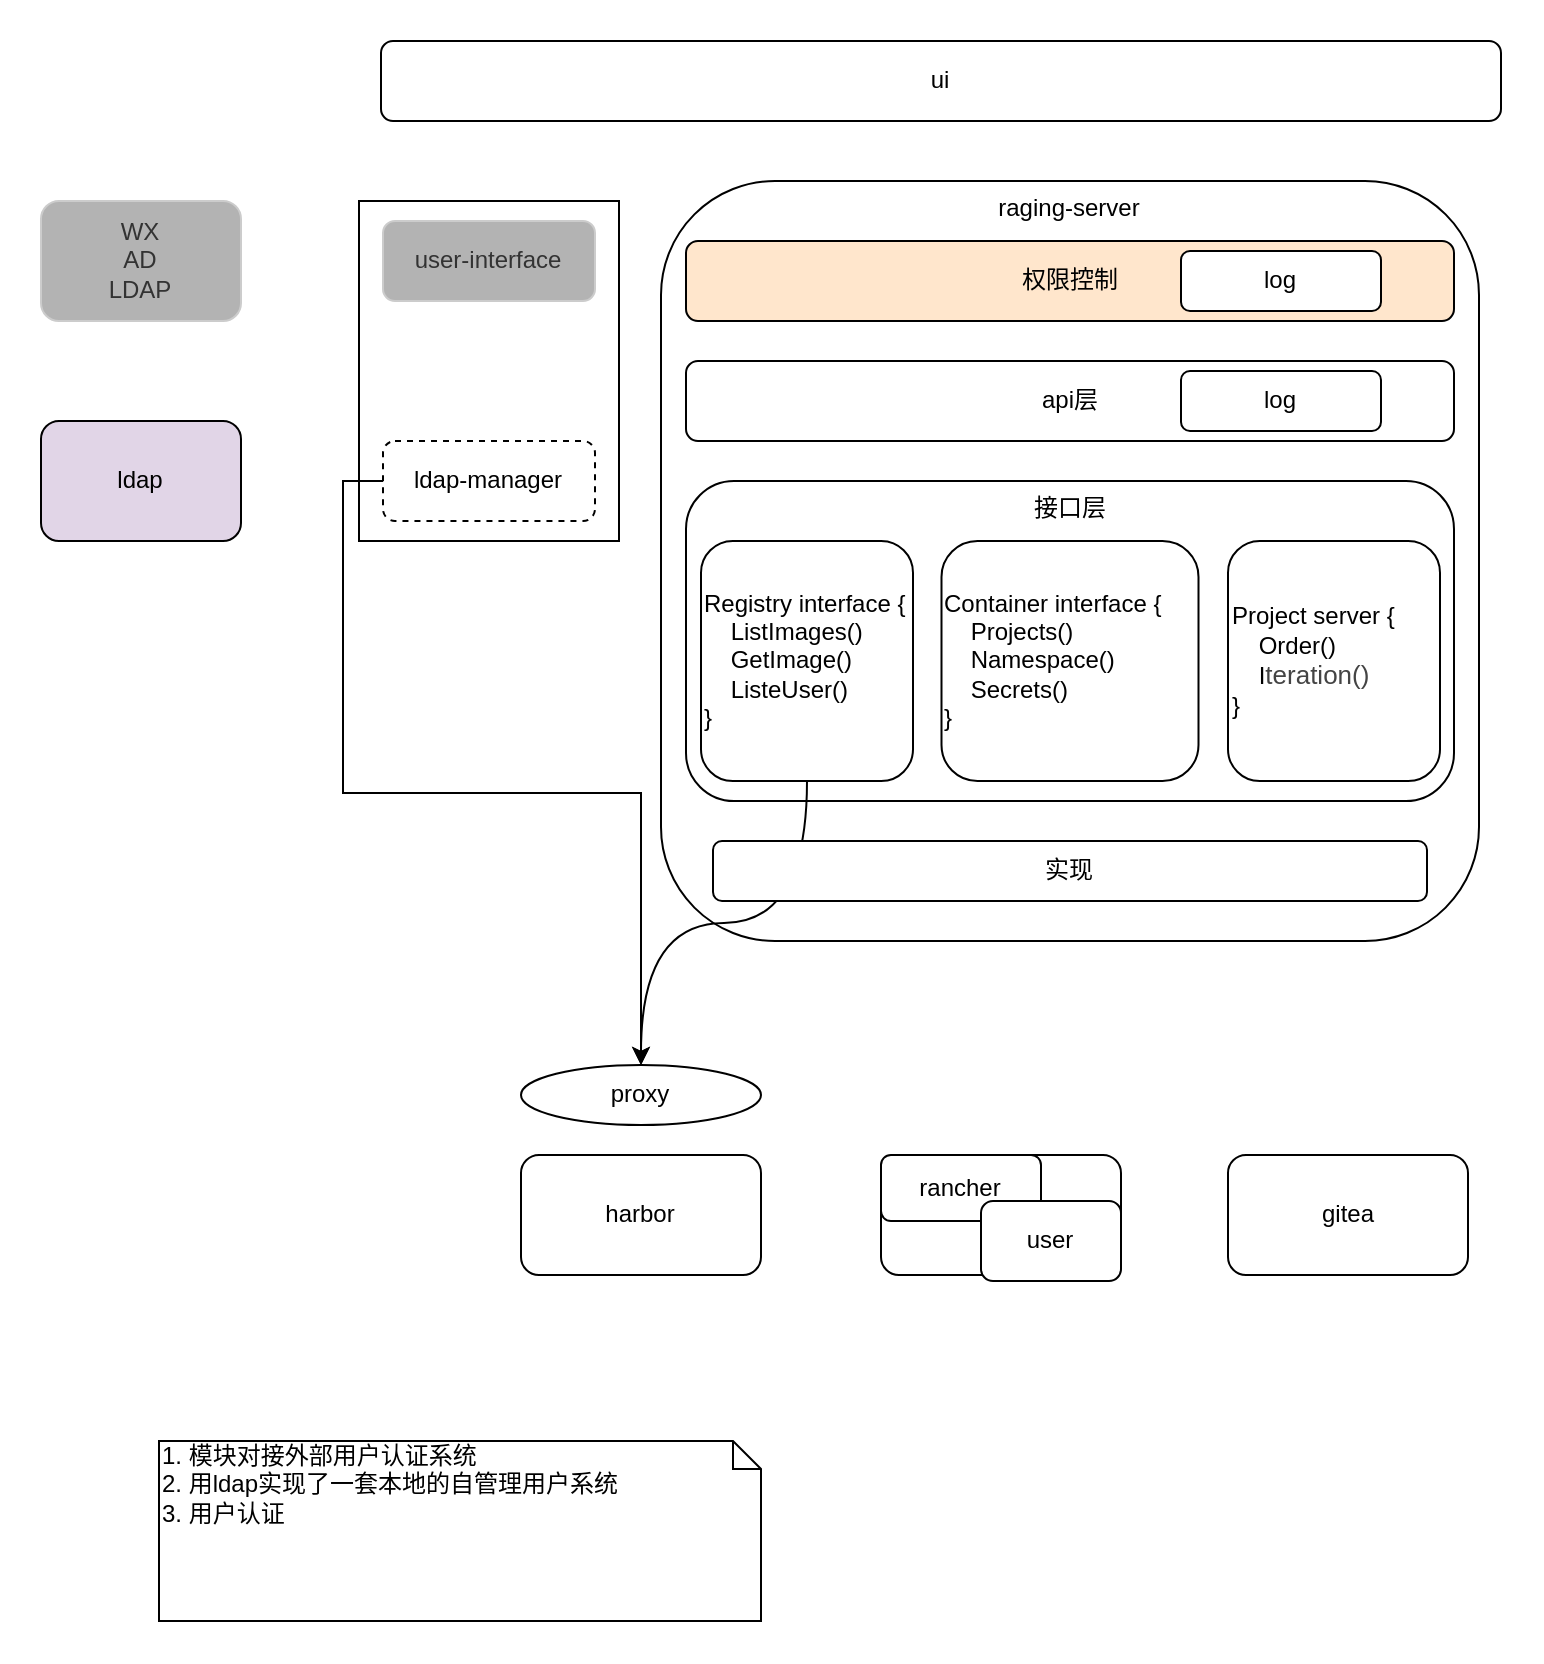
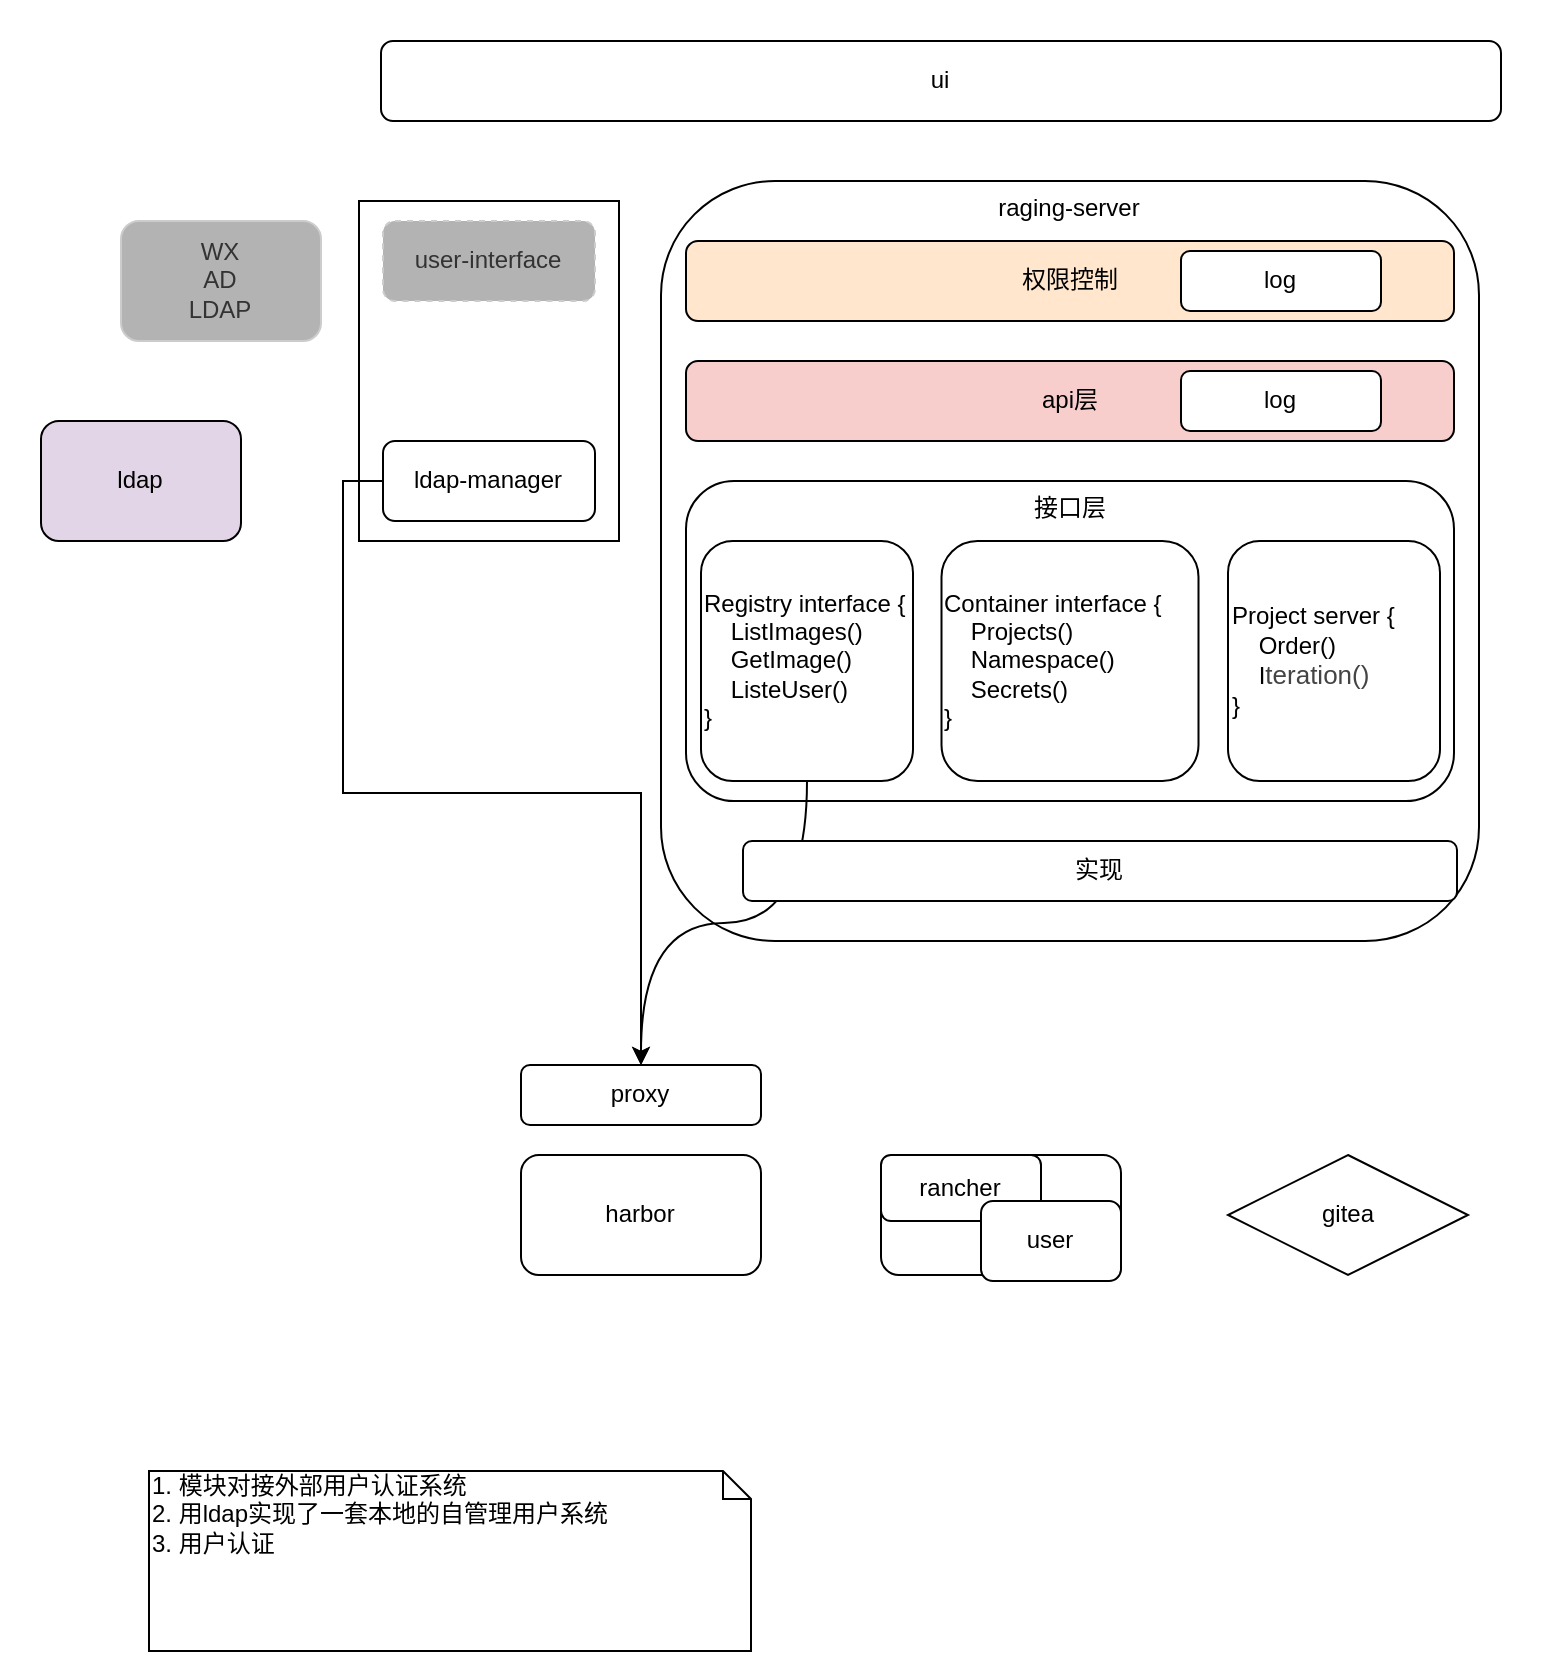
node "WX AD LDAP": moved (141, 261) -> (221, 281)
node "user-interface": style solid -> dashed
node "api层": fillcolor #ffffff -> #f8cecc
node "ldap-manager": style dashed -> solid
node "实现": moved (1070, 871) -> (1100, 871)
node "proxy": shape ellipse -> rounded rectangle
node "gitea": shape rounded rectangle -> diamond
node "1. 模块对接外部用户认证系统 2. 用ldap实现了一套本地的自管理用户系统 3. 用户认证": moved (460, 1531) -> (450, 1561)
